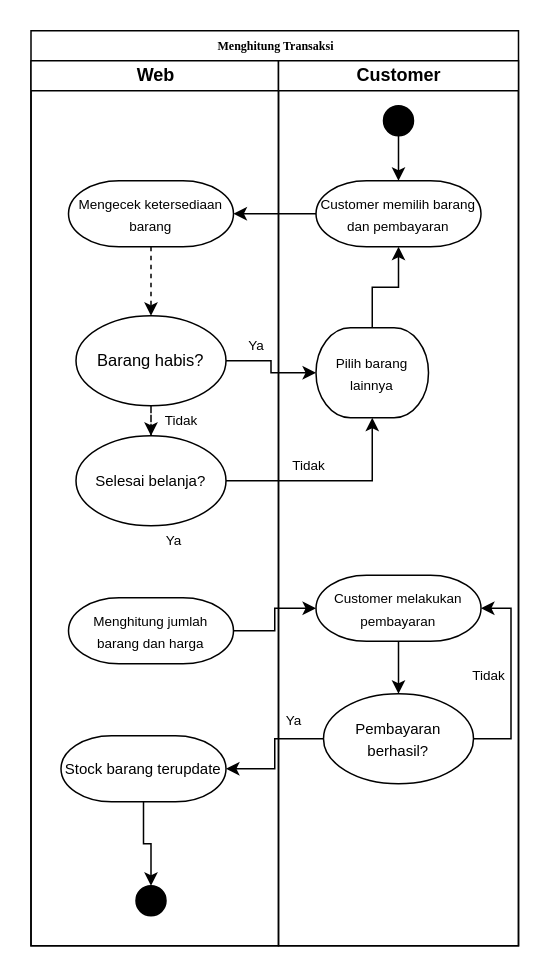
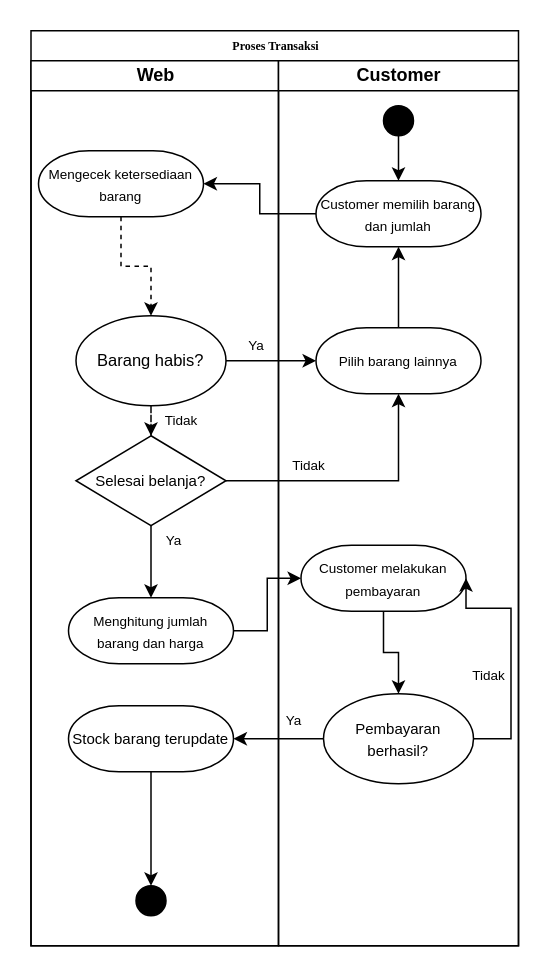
node "Menghitung Transaksi": label "Menghitung Transaksi" -> "Proses Transaksi"
node "Mengecek ketersediaan barang": moved (151, 214) -> (121, 184)
node "Customer memilih barang dan pembayaran": label "Customer memilih barang dan pembayaran" -> "Customer memilih barang dan jumlah"
node "Pilih barang lainnya": size 113x90 -> 165x66
node "Selesai belanja?": shape ellipse -> diamond
edge "Selesai belanja?" -> "Menghitung jumlah barang dan harga": added
node "Customer melakukan pembayaran": moved (398, 608) -> (383, 578)
node "Stock barang terupdate": moved (143, 769) -> (151, 739)
